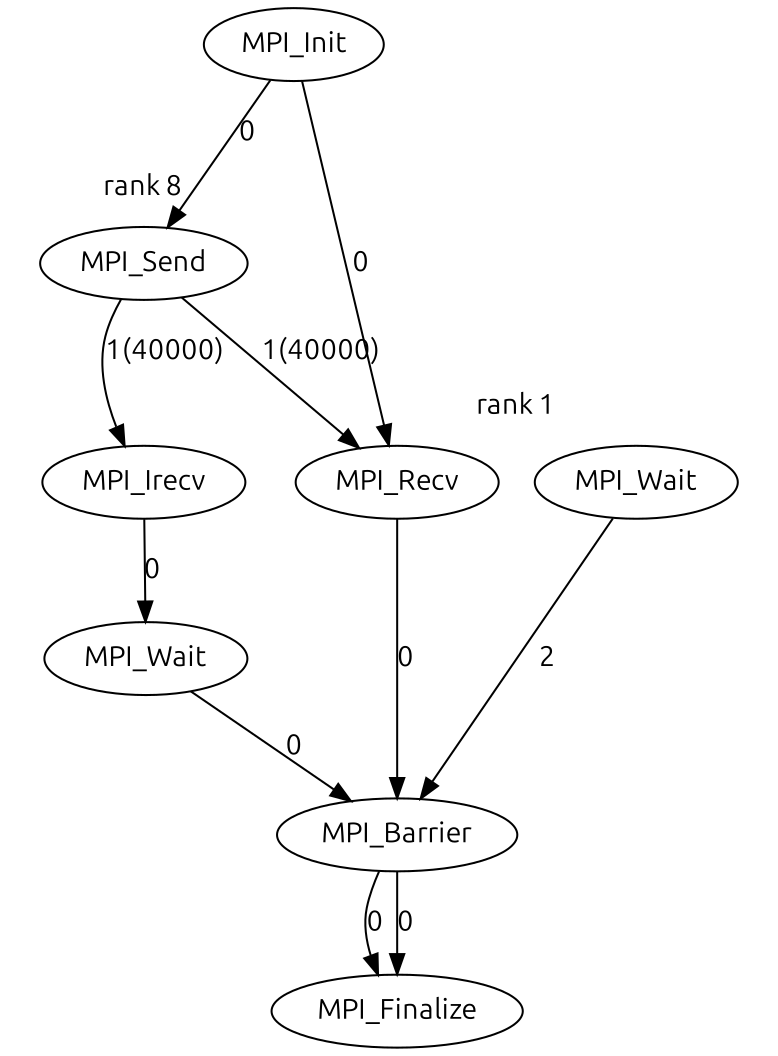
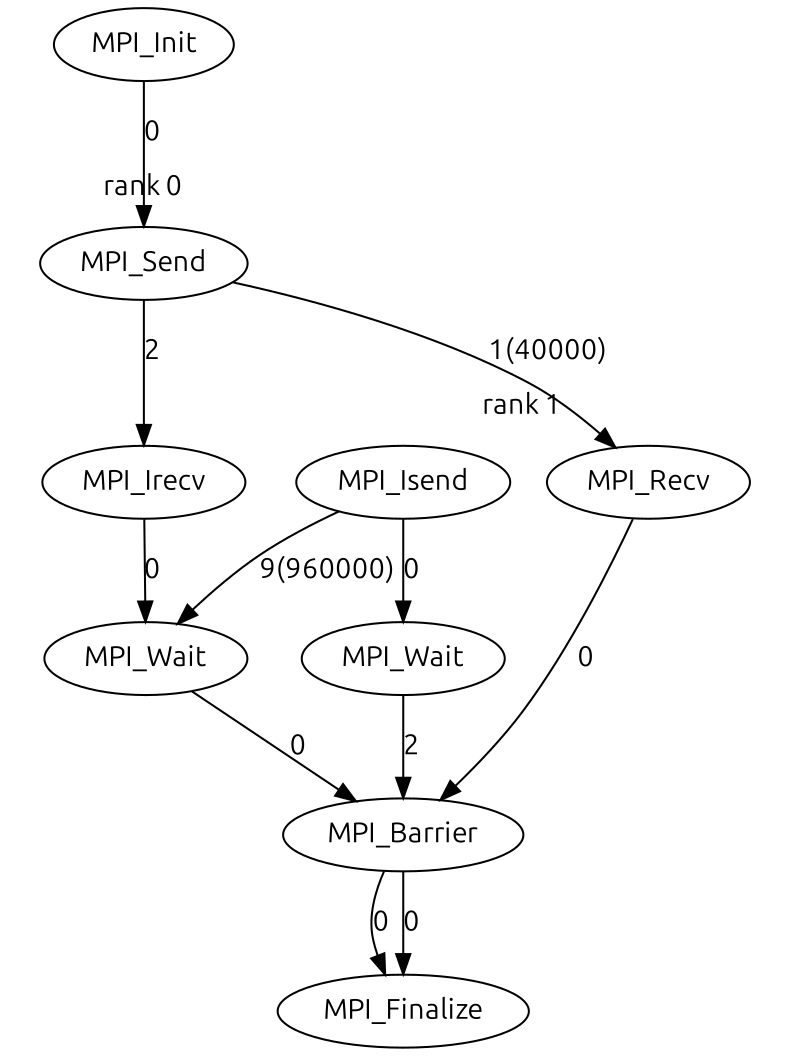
cluster "rank 8": label "rank 8" -> "rank 0"
edge "MPI_Init" -> "MPI_Recv": removed, label "0"
edge "MPI_Send" -> "MPI_Irecv": label "1(40000)" -> "2"
node "MPI_Isend": added
